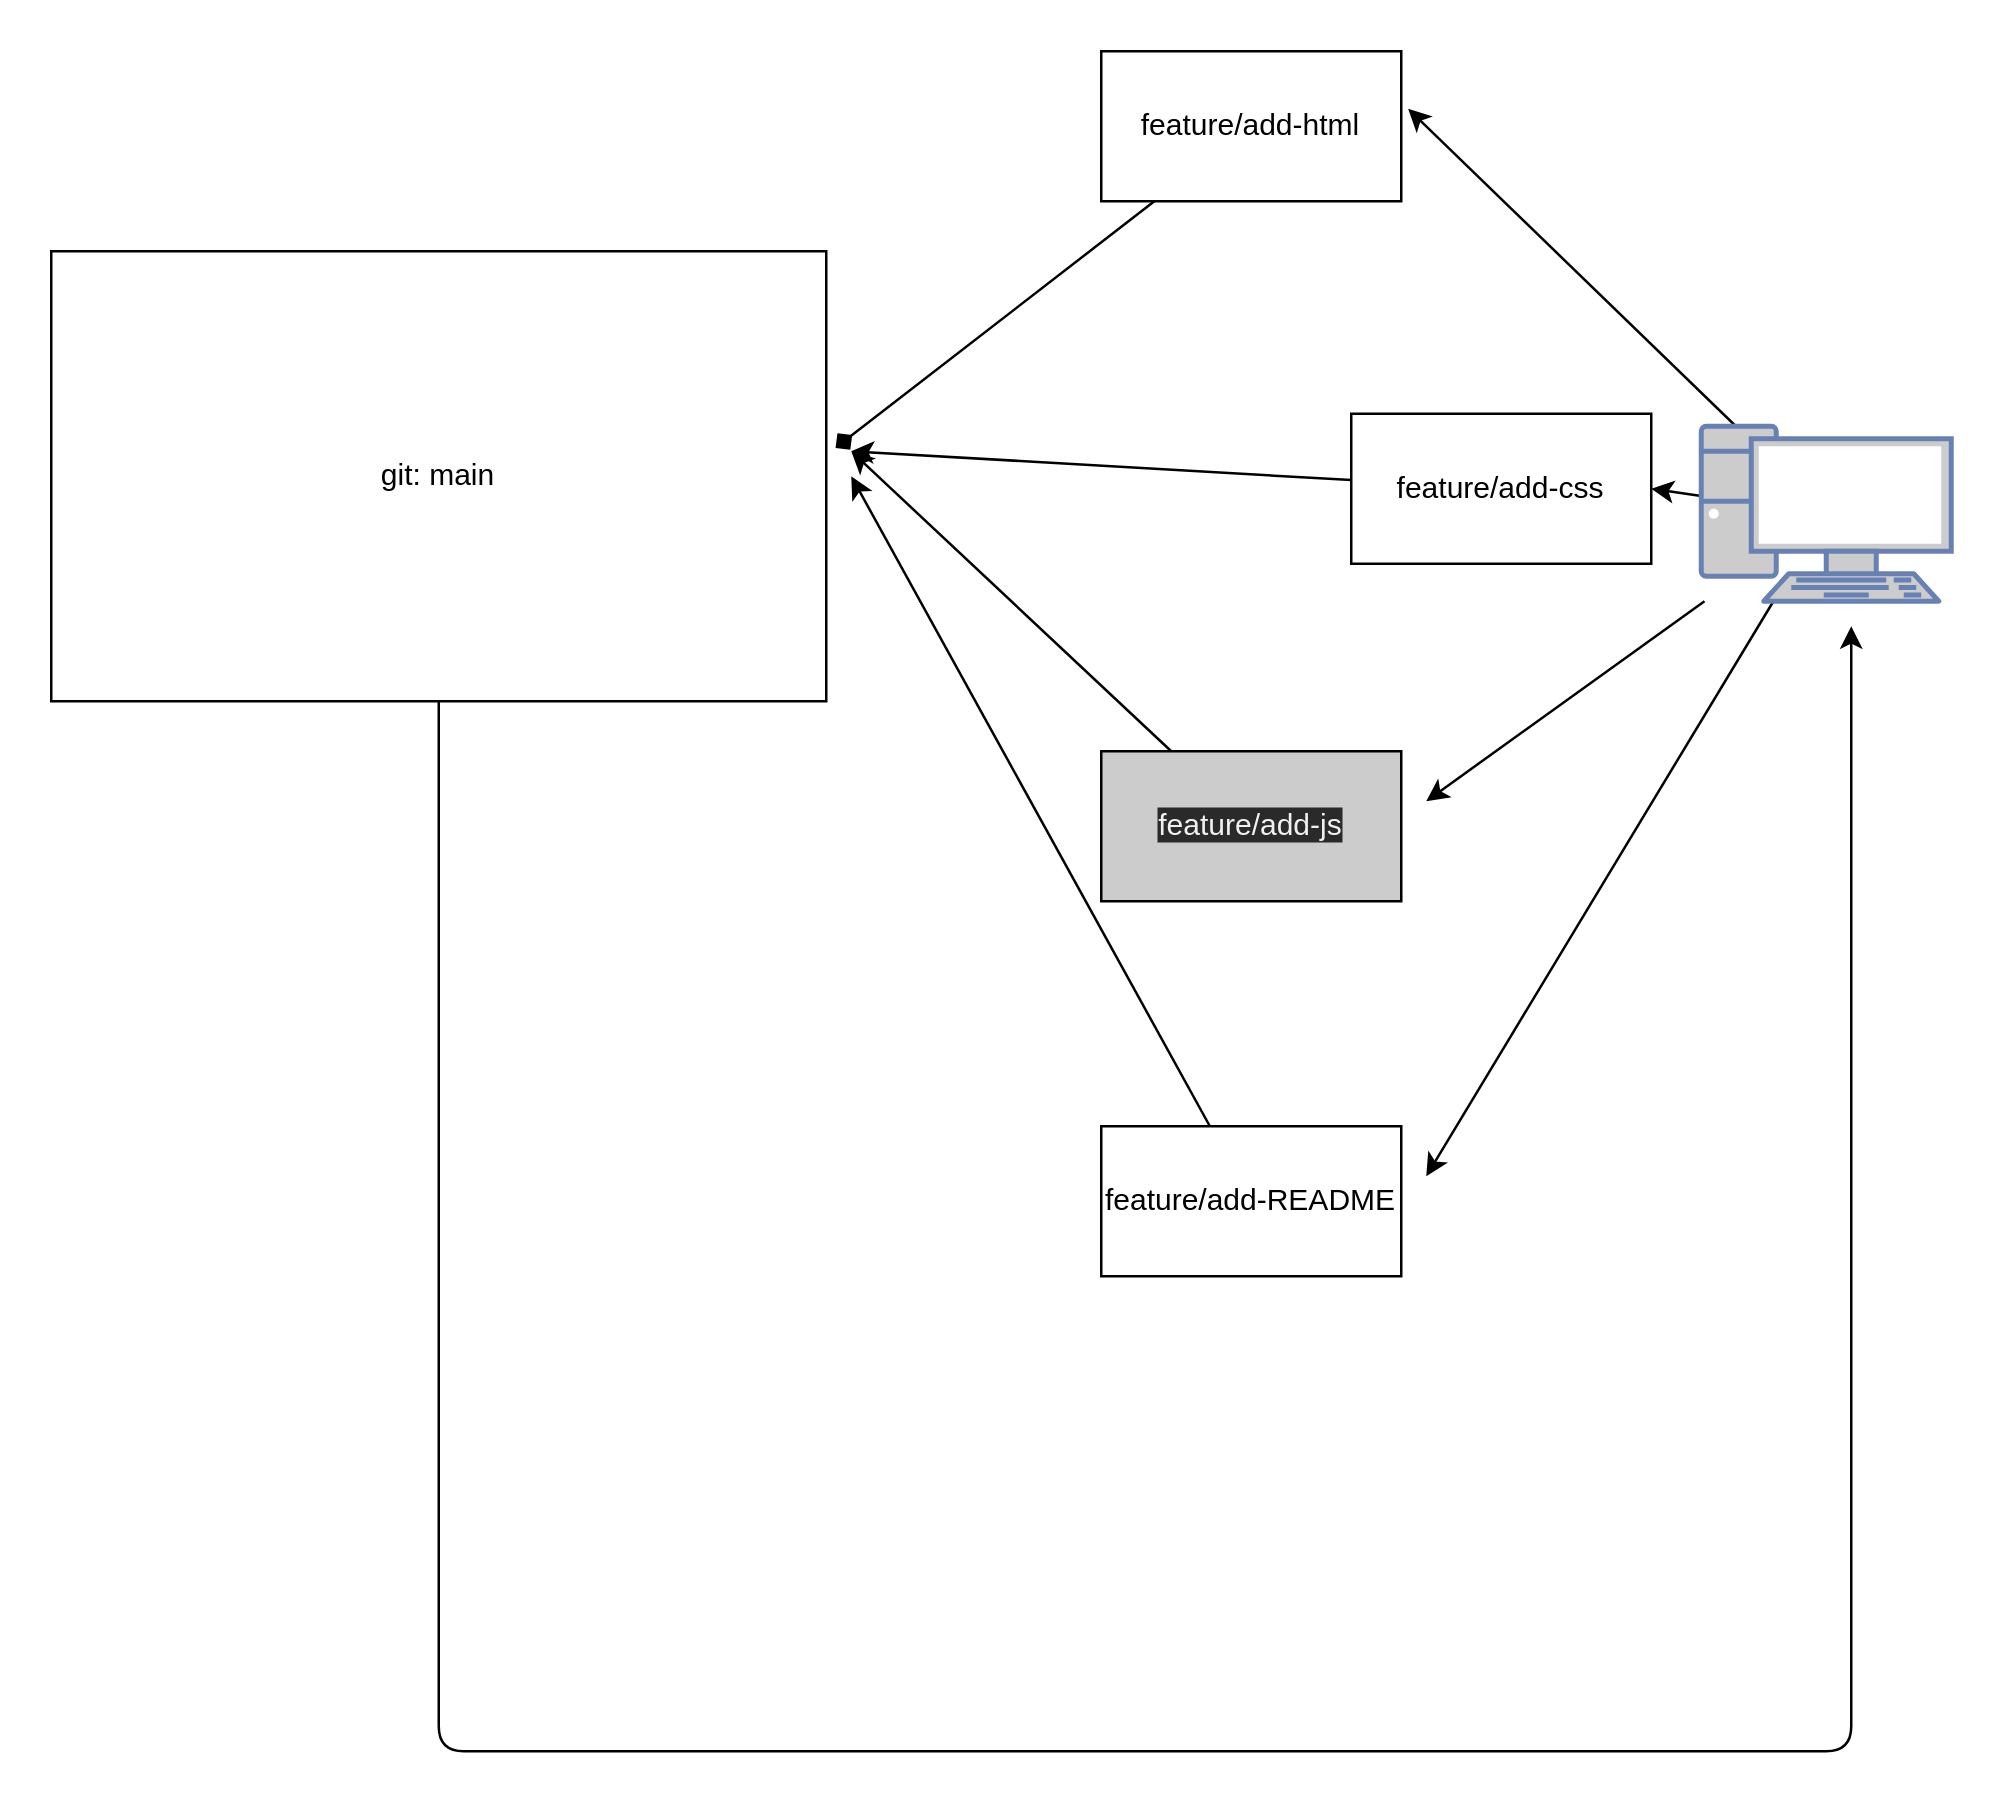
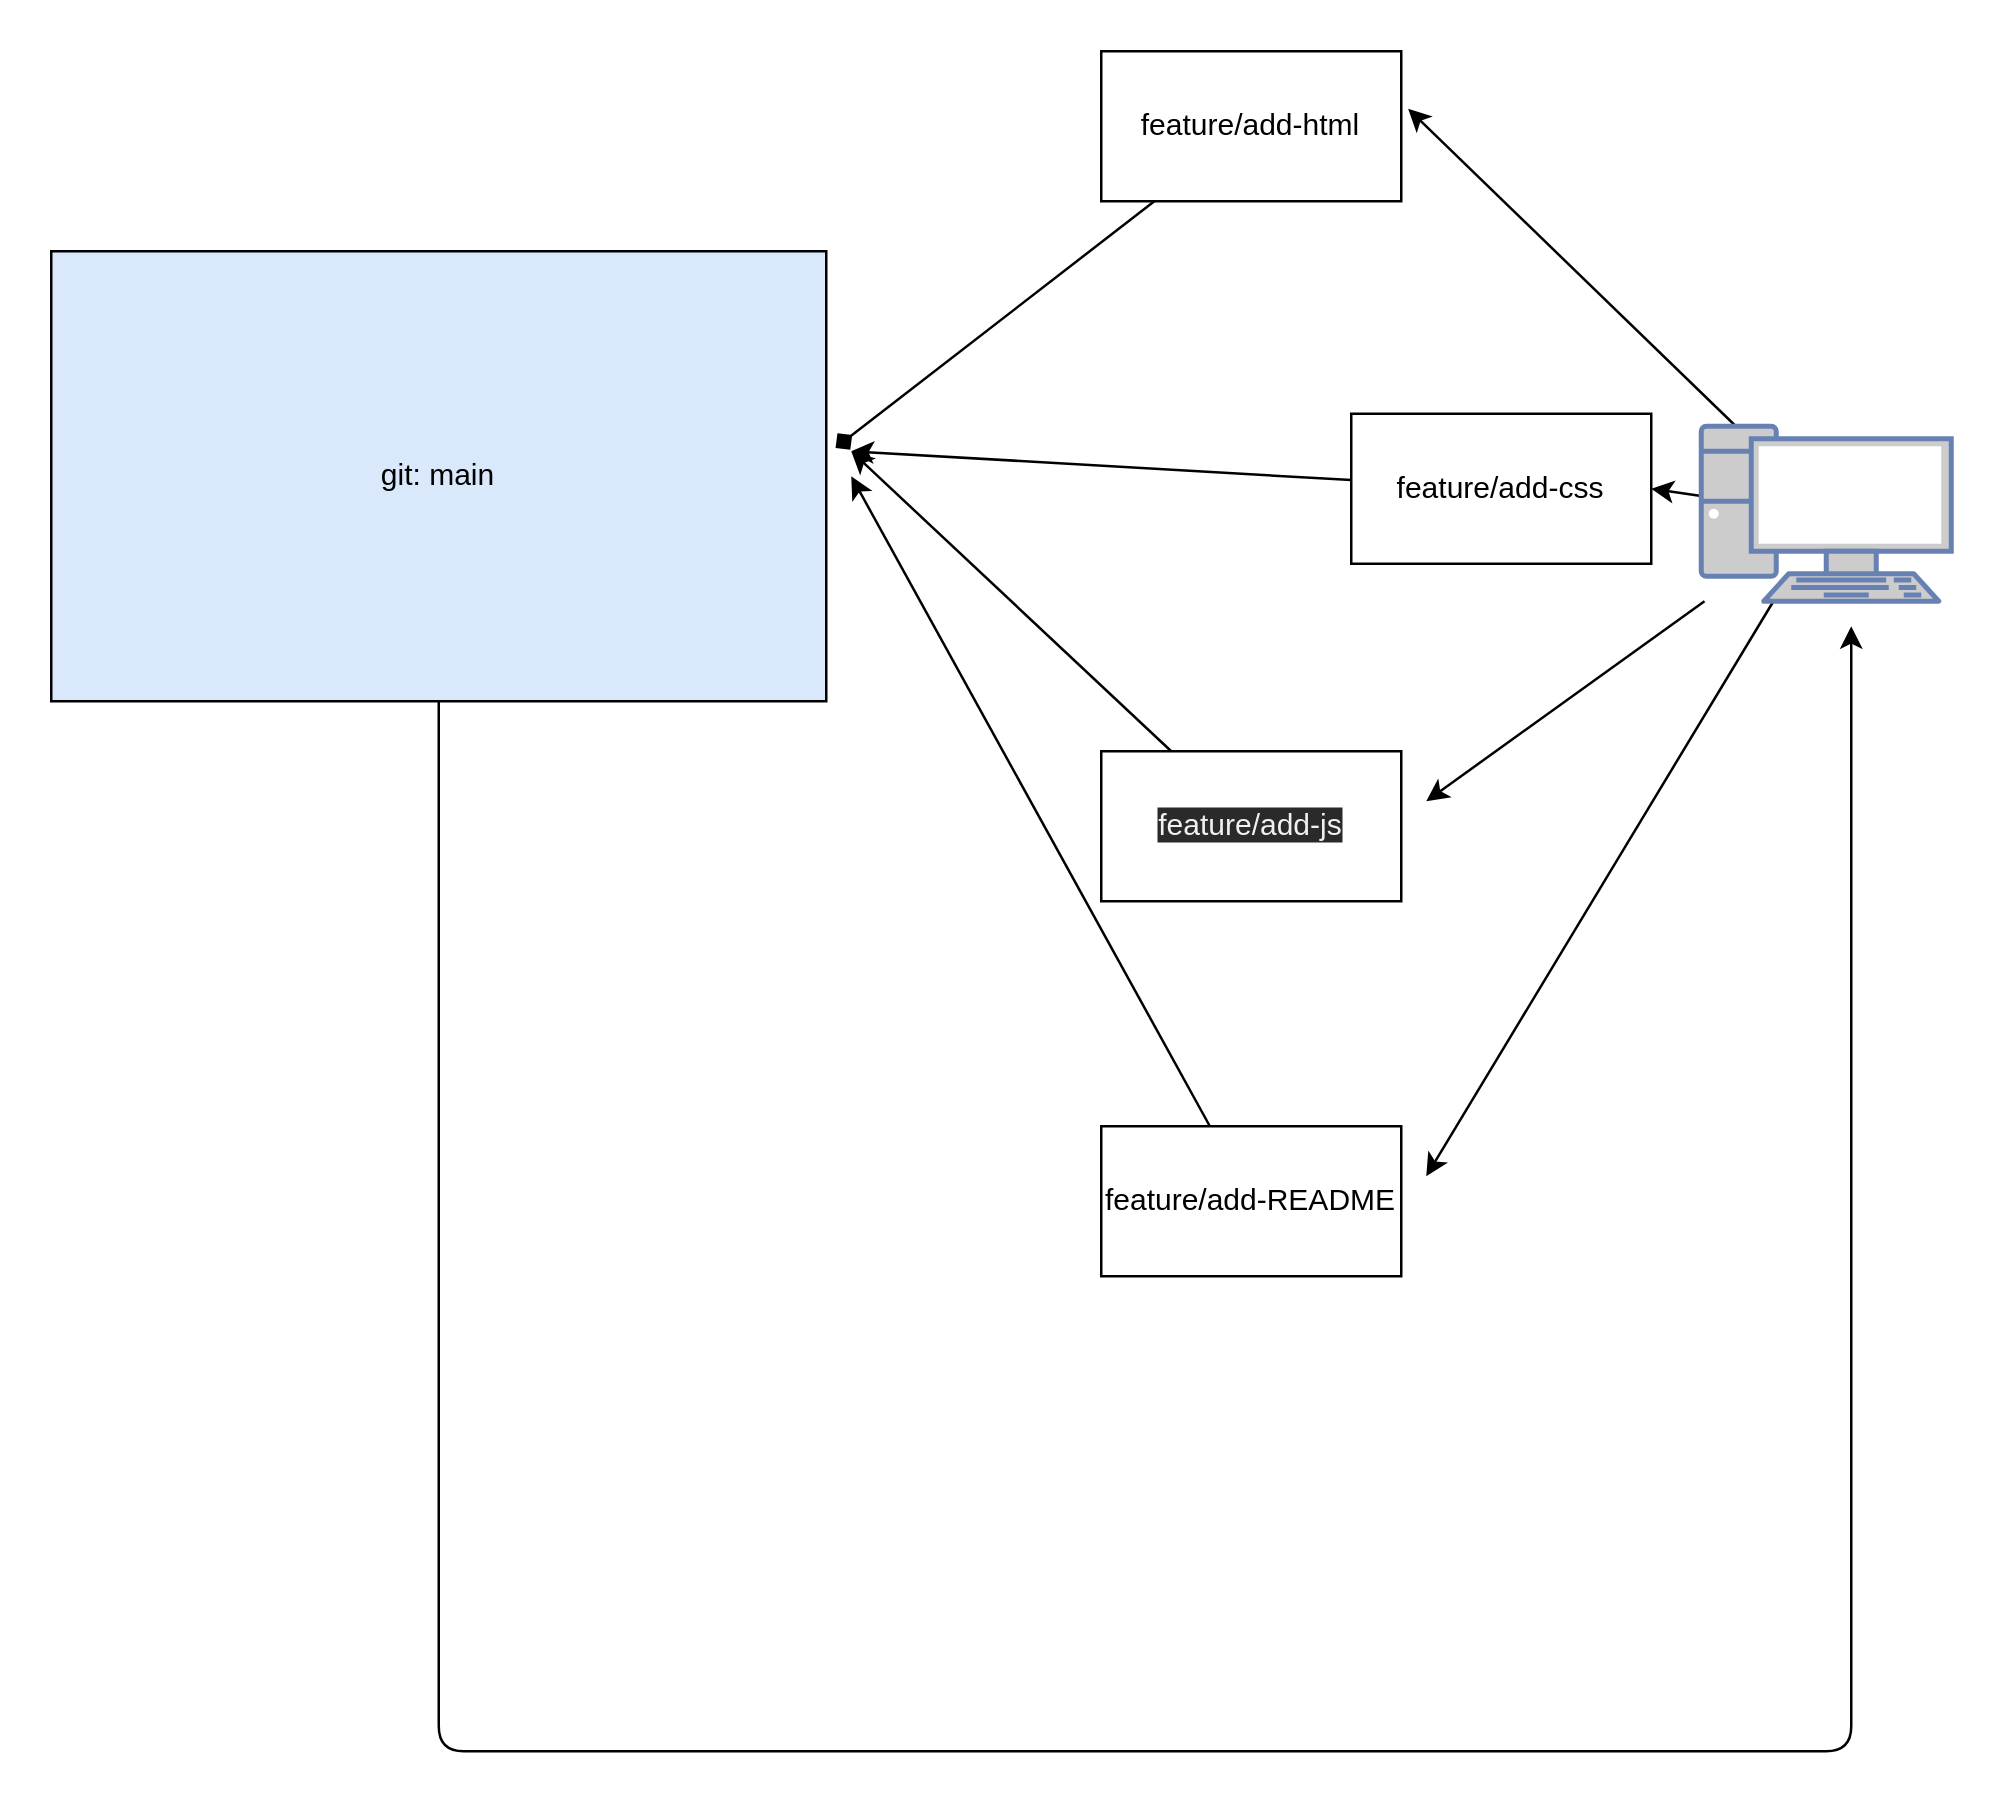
node "git: main": fillcolor #ffffff -> #dae8fc
node "feature/add-js": fillcolor #cccccc -> #ffffff
